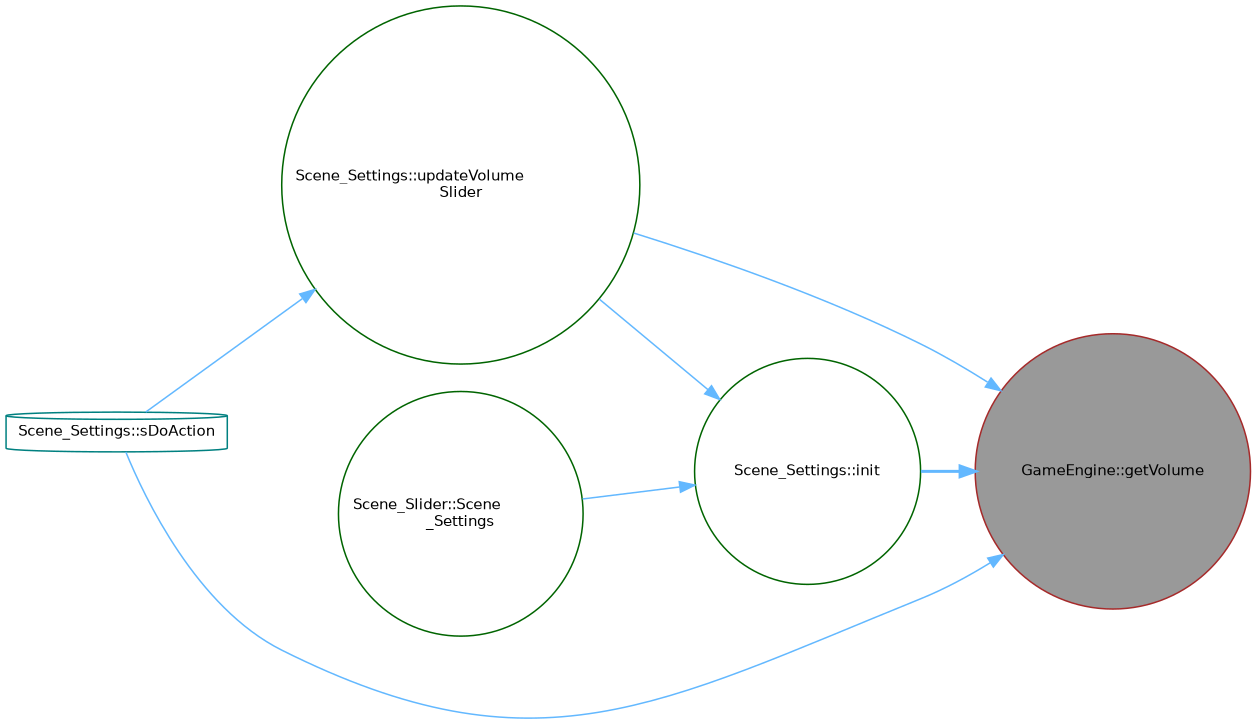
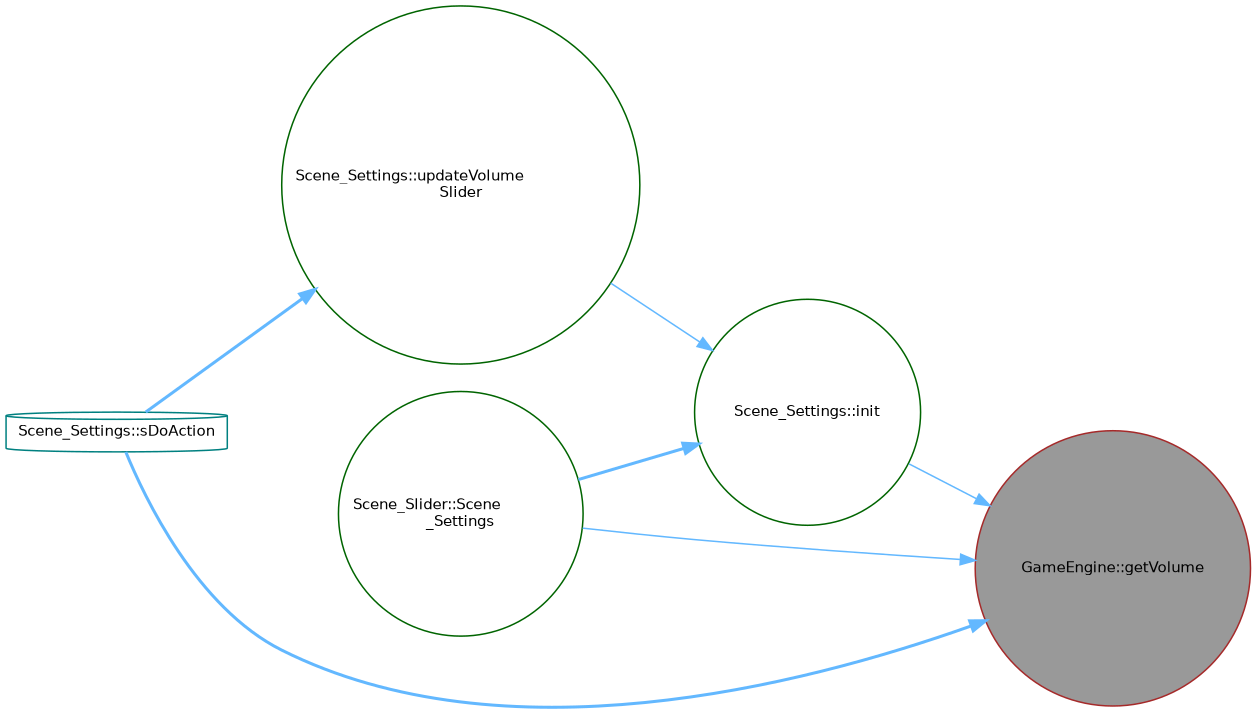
edge "Scene_Settings::updateVolume Slider" -> "GameEngine::getVolume": now "Scene_Slider::Scene _Settings" -> "GameEngine::getVolume"
edge "Scene_Settings::sDoAction" -> "Scene_Settings::updateVolume Slider": style solid -> bold
edge "Scene_Settings::init" -> "GameEngine::getVolume": style bold -> solid
edge "Scene_Slider::Scene _Settings" -> "Scene_Settings::init": style solid -> bold
edge "Scene_Settings::sDoAction" -> "GameEngine::getVolume": style solid -> bold
